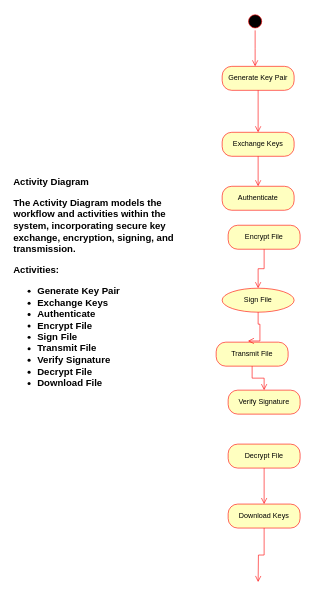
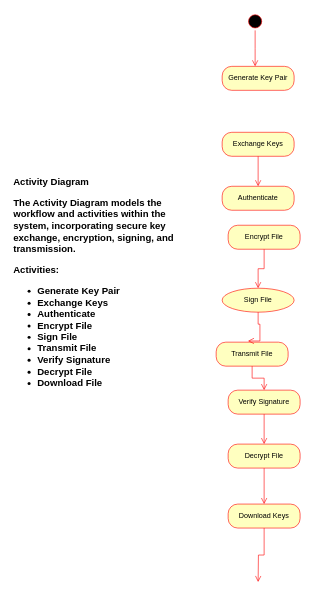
edge "Generate Key Pair" -> "Exchange Keys": removed
edge "Verify Signature" -> "Decrypt File": added
